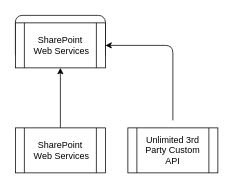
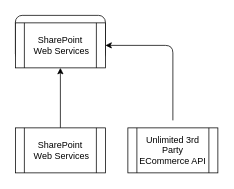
node "Unlimited 3rd Party Custom API": label "Unlimited 3rd Party Custom API" -> "Unlimited 3rd Party ECommerce API"
